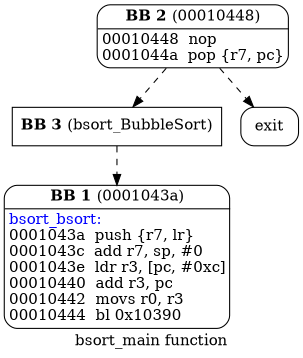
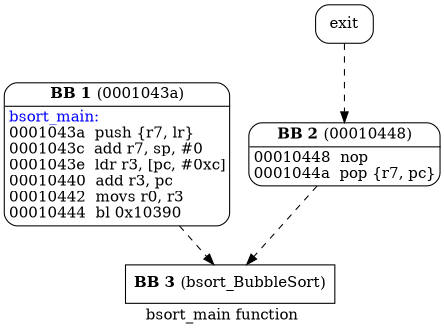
edge "BB 2" -> "exit": reversed
edge "BB 3" -> "BB 1": reversed
node "BB 1": text "bsort_bsort:" -> "bsort_main:"
